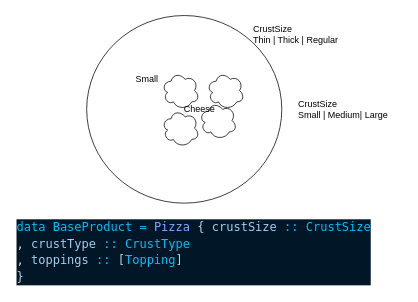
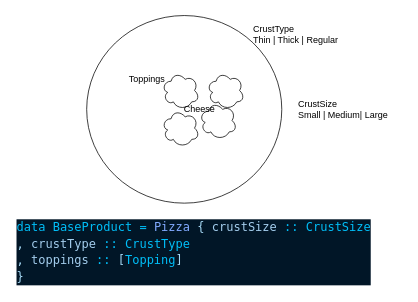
node "CrustSize Thin | Thick | Regular": label "CrustSize Thin | Thick | Regular" -> "CrustType Thin | Thick | Regular"
node "Small": label "Small" -> "Toppings"
